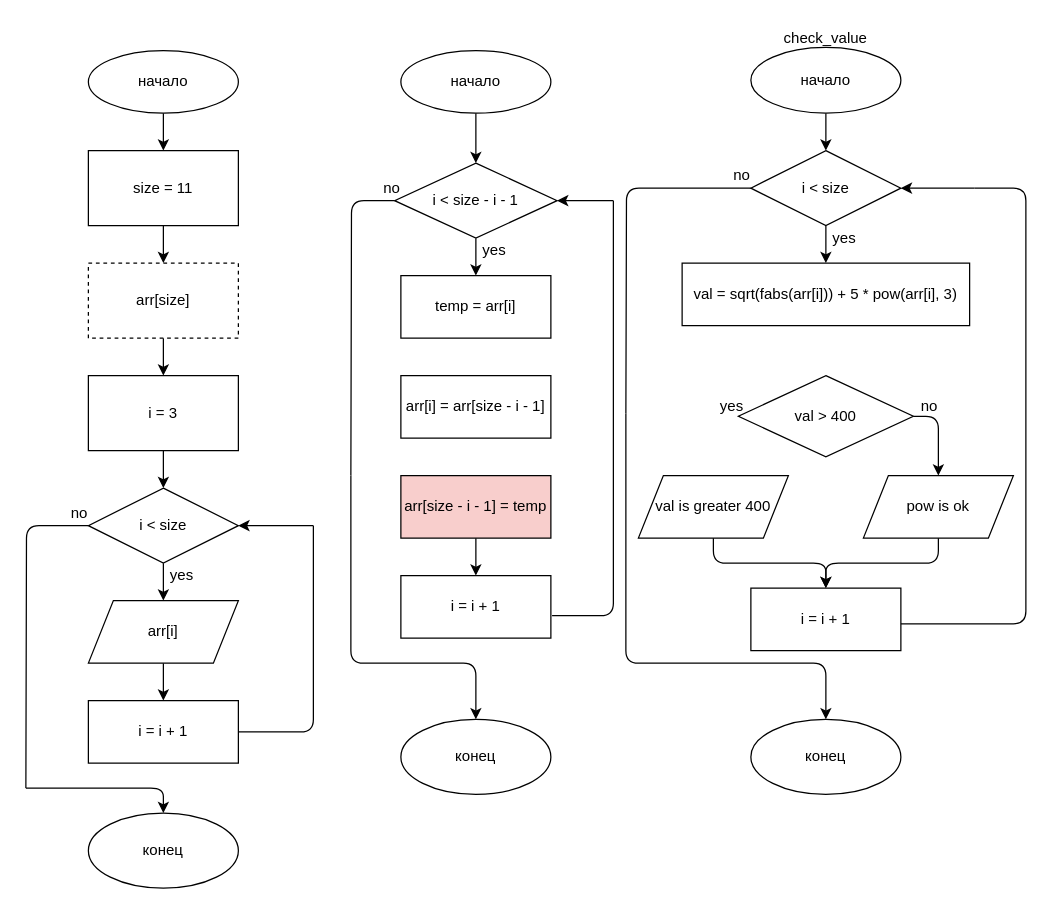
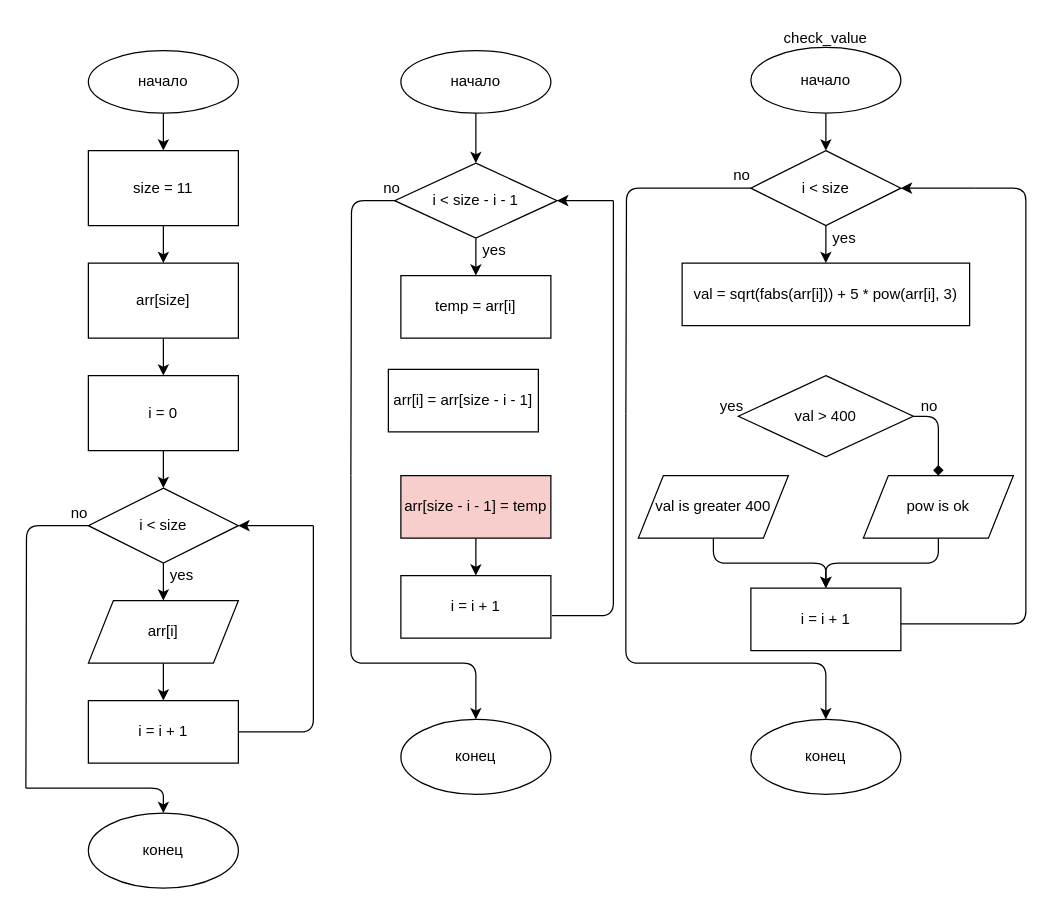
node "arr[size]": style dashed -> solid
node "arr[i] = arr[size - i - 1]": moved (476, 407) -> (463, 401)
node "i = 3": label "i = 3" -> "i = 0"
edge "val > 400" -> "pow is ok": arrowhead classic -> diamond
